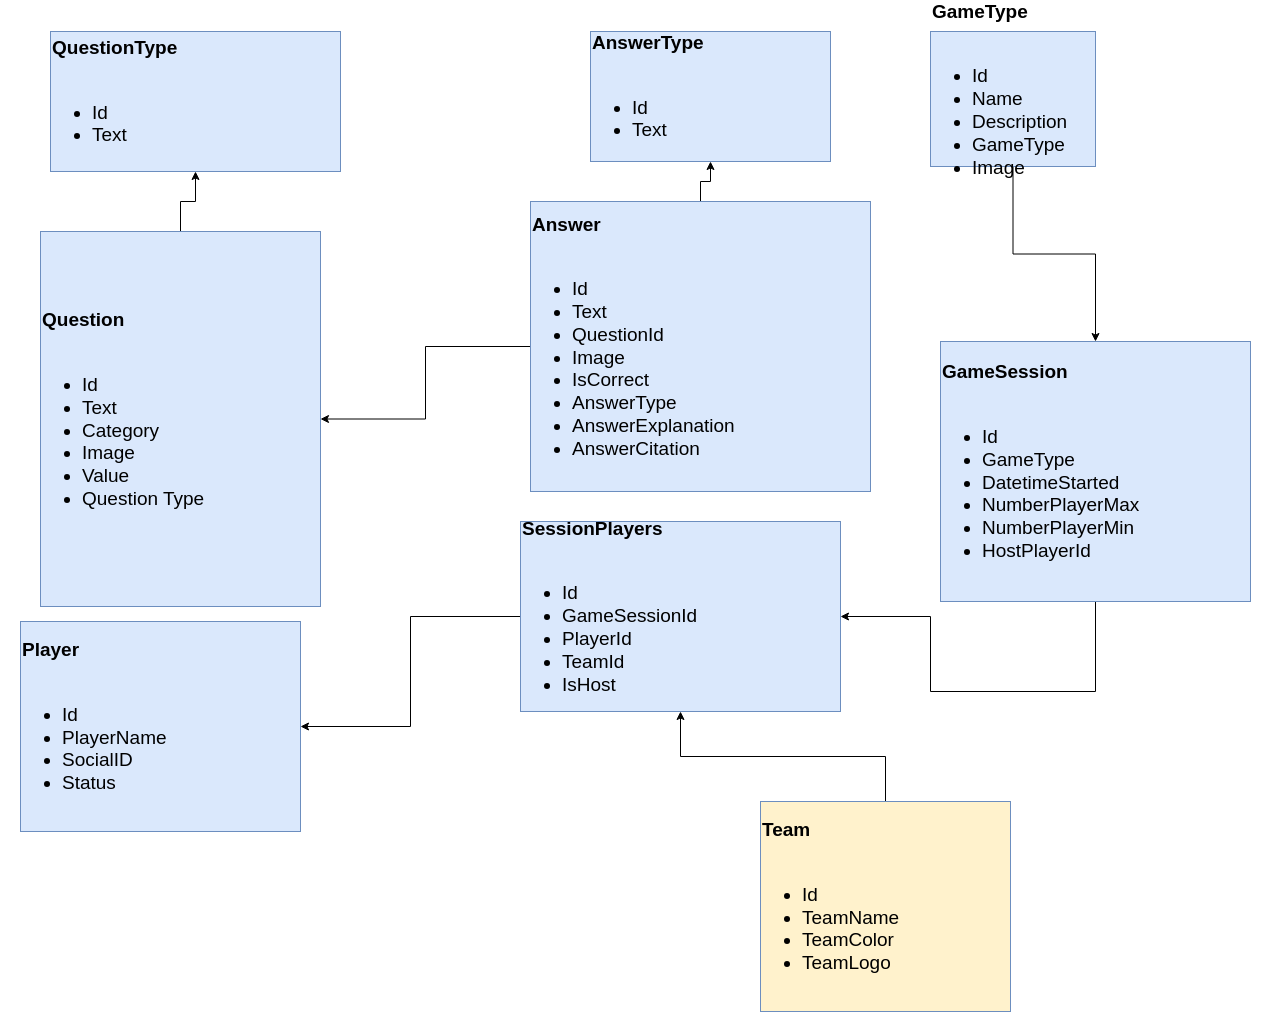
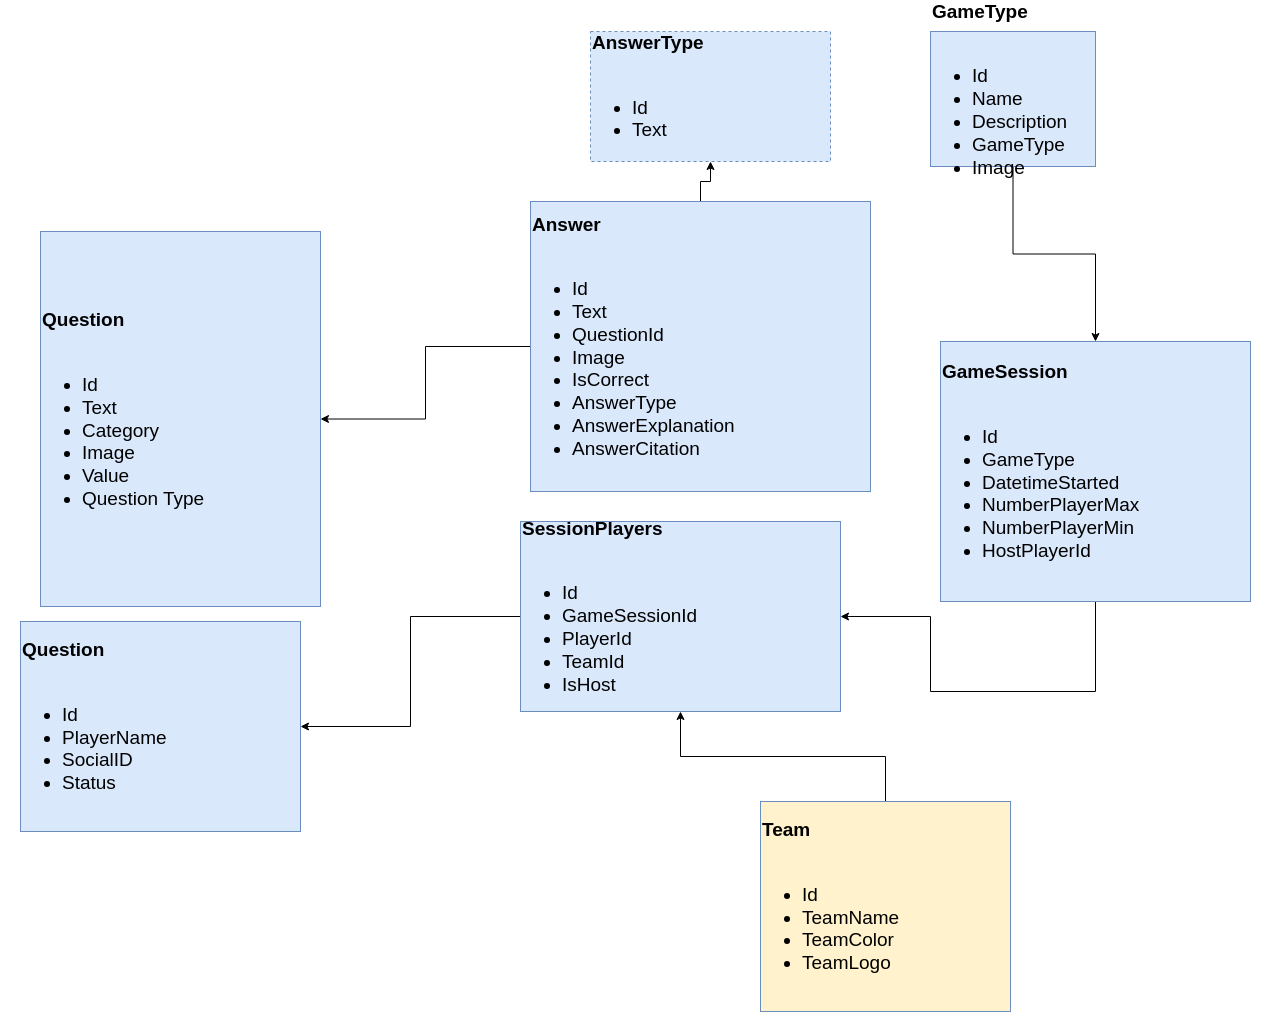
node "AnswerTypeId Text": style solid -> dashed
node "QuestionTypeId Text": removed
edge "QuestionId Text Category Image Value Question Type" -> "QuestionTypeId Text": removed
node "PlayerId PlayerName SocialID Status": label "PlayerId PlayerName SocialID Status" -> "QuestionId PlayerName SocialID Status"
